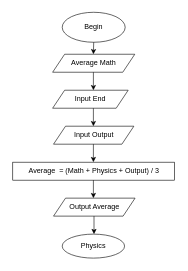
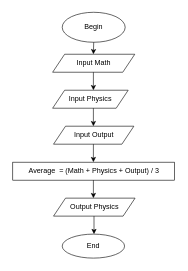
node "Average Math": label "Average Math" -> "Input Math"
node "Input End": label "Input End" -> "Input Physics"
node "Output Average": label "Output Average" -> "Output Physics"
node "Physics": label "Physics" -> "End"
